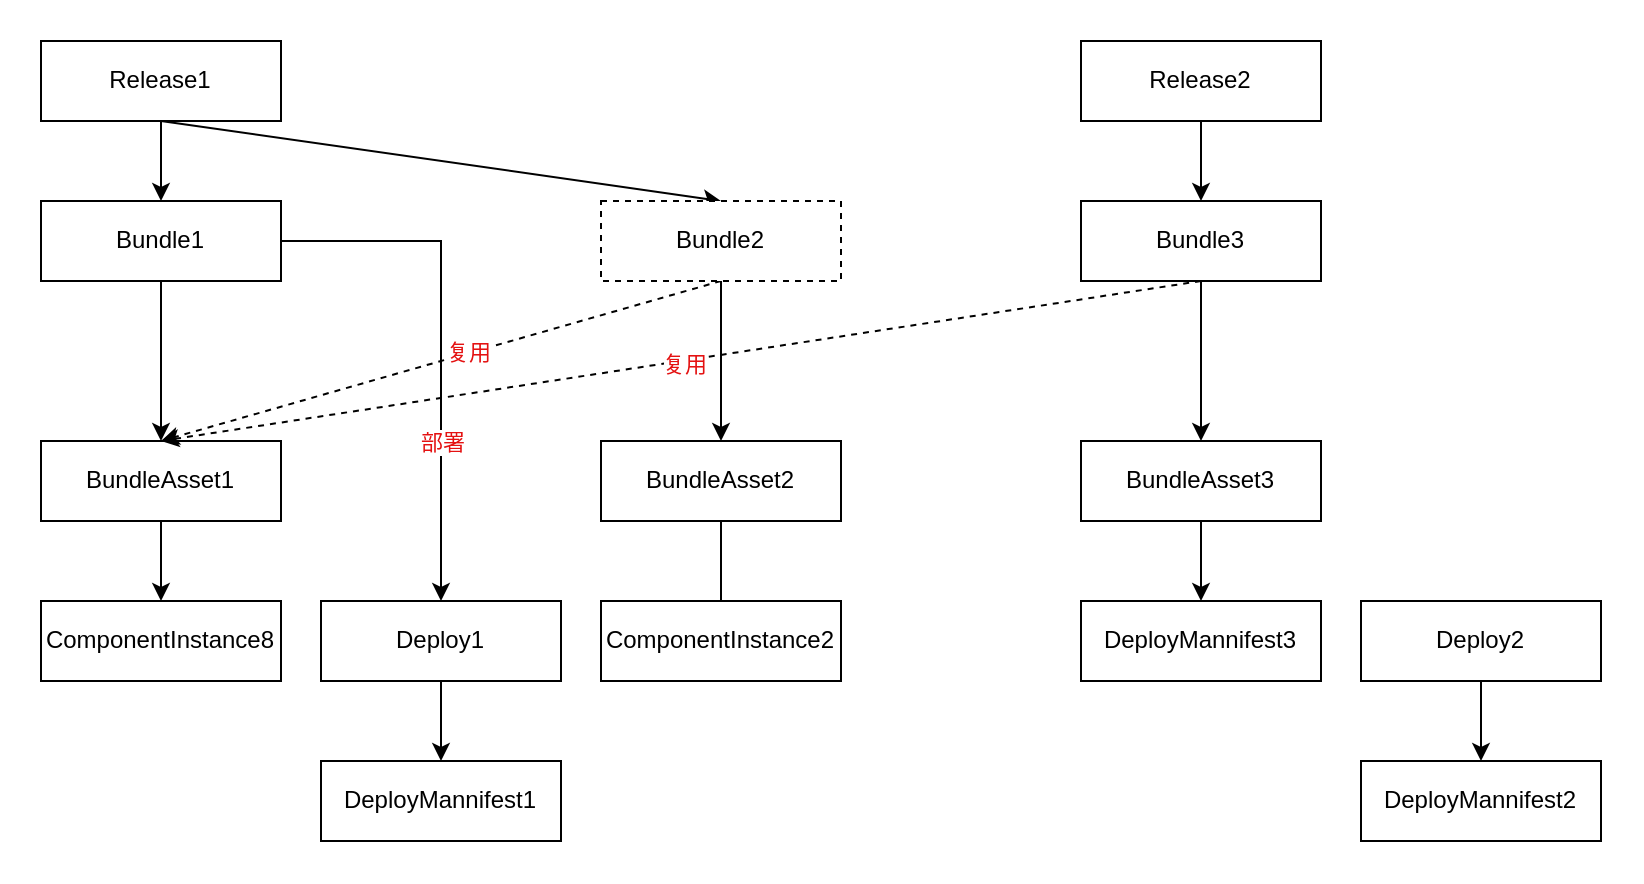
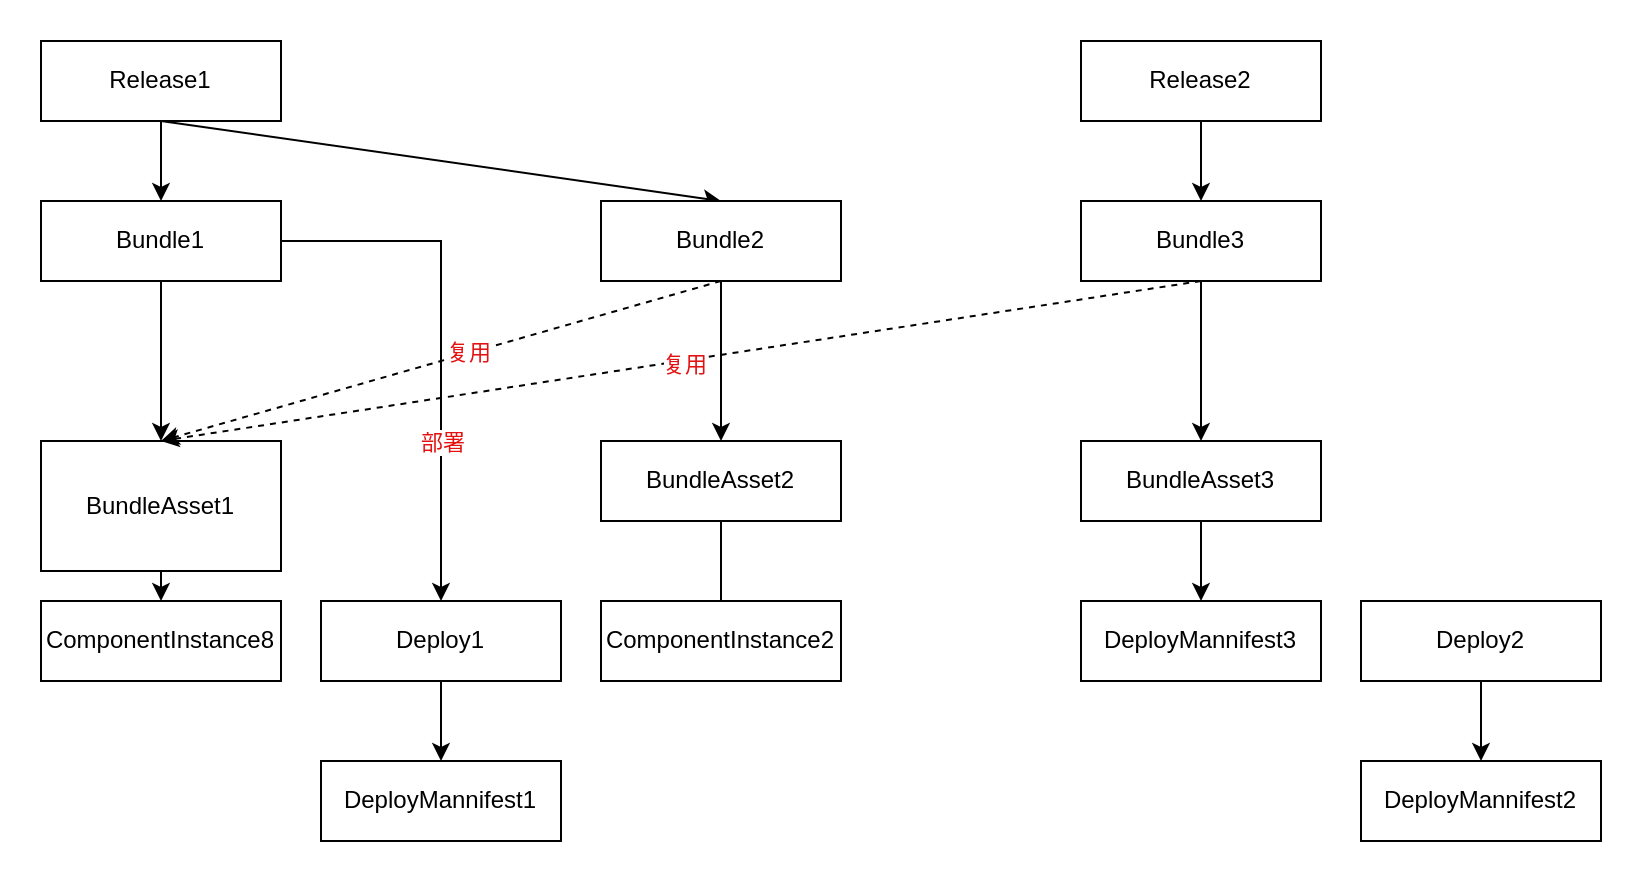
node "Bundle2": style dashed -> solid
node "BundleAsset1": size 240x80 -> 240x130
